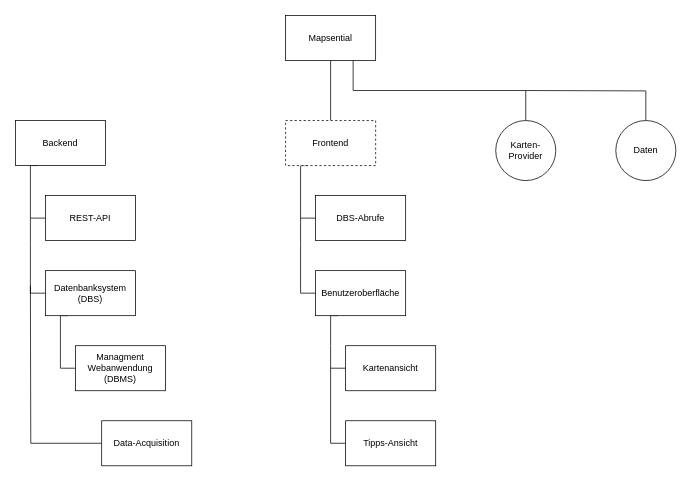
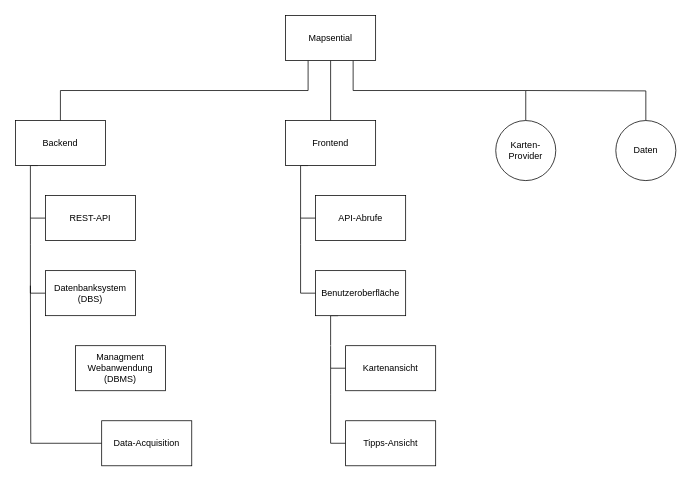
edge "Mapsential" -- "Backend": added
node "Frontend": style dashed -> solid
node "DBS-Abrufe": label "DBS-Abrufe" -> "API-Abrufe"
edge "Datenbanksystem (DBS)" -- "Managment Webanwendung (DBMS)": removed
